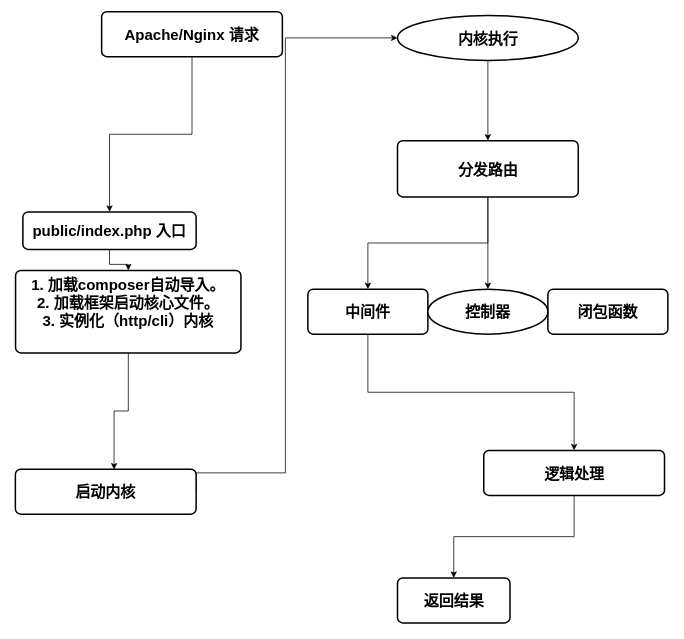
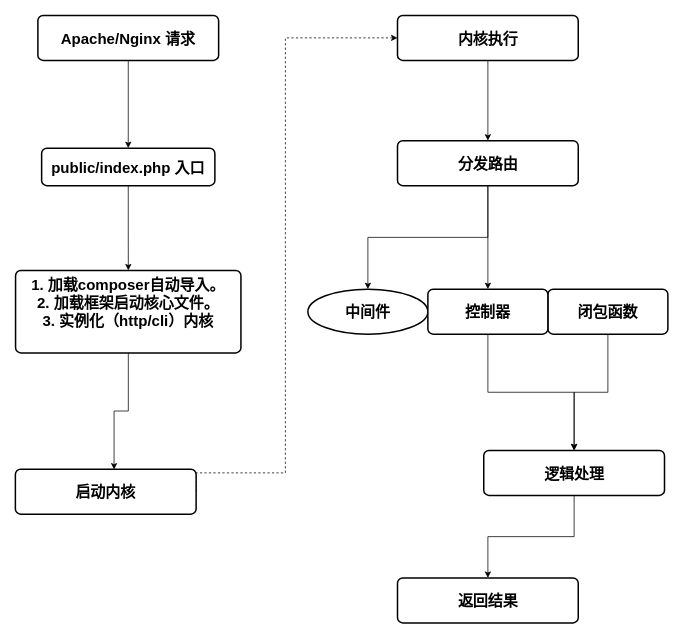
node "Apache/Nginx 请求": moved (192, 34) -> (128, 38)
node "内核执行": shape ellipse -> rounded rectangle
node "分发路由": size 181x56 -> 181x45
node "public/index.php 入口": moved (110, 231) -> (128, 167)
edge "启动内核" -> "内核执行": style solid -> dashed
node "中间件": shape rounded rectangle -> ellipse
node "控制器": shape ellipse -> rounded rectangle
edge "控制器" -> "逻辑处理": added
edge "闭包函数" -> "逻辑处理": added
edge "中间件" -> "逻辑处理": removed
node "返回结果": size 113x45 -> 181x45
